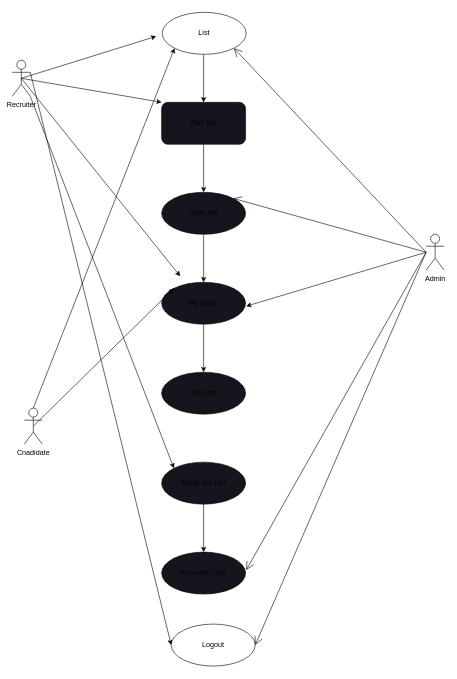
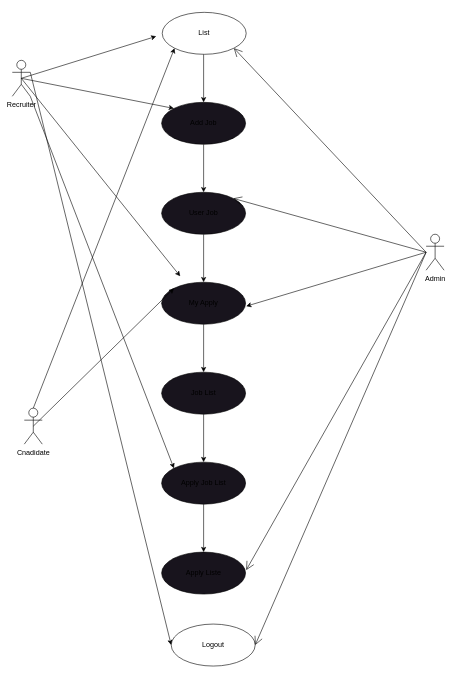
node "Add Job": shape rounded rectangle -> ellipse
edge "Job List" -> "Apply Job List": added
node "Recruiter Liste": label "Recruiter Liste" -> "Apply Liste"
